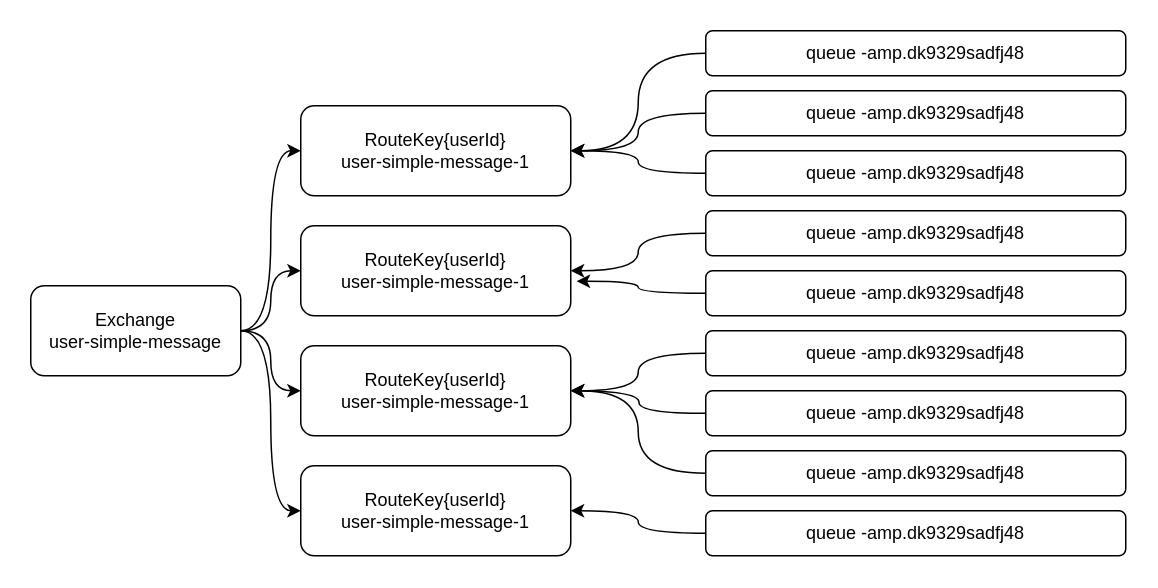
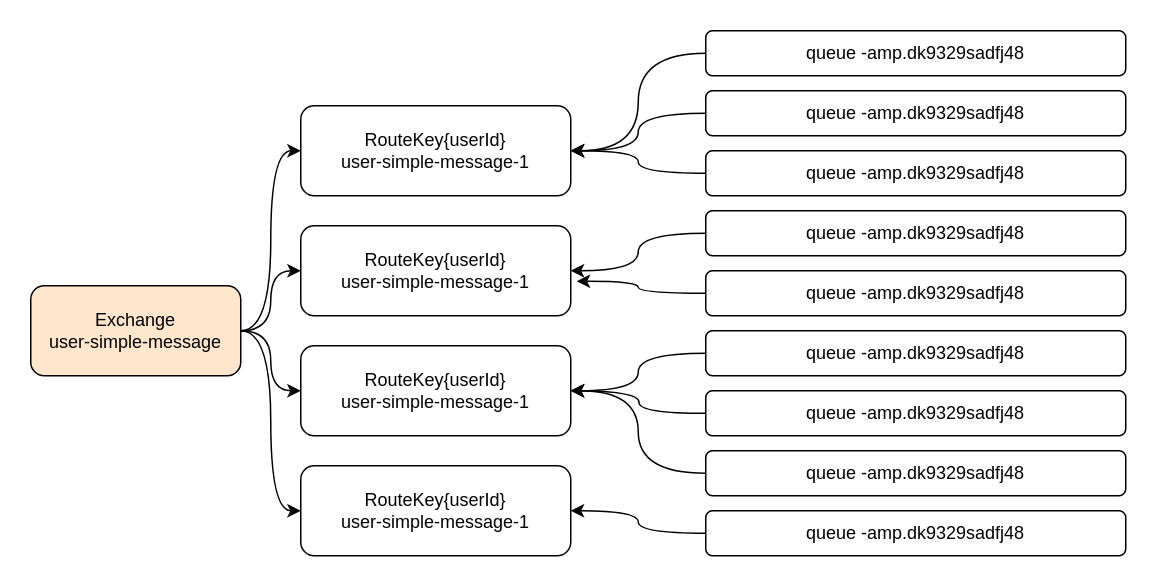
node "Exchange user-simple-message": fillcolor #ffffff -> #ffe6cc
